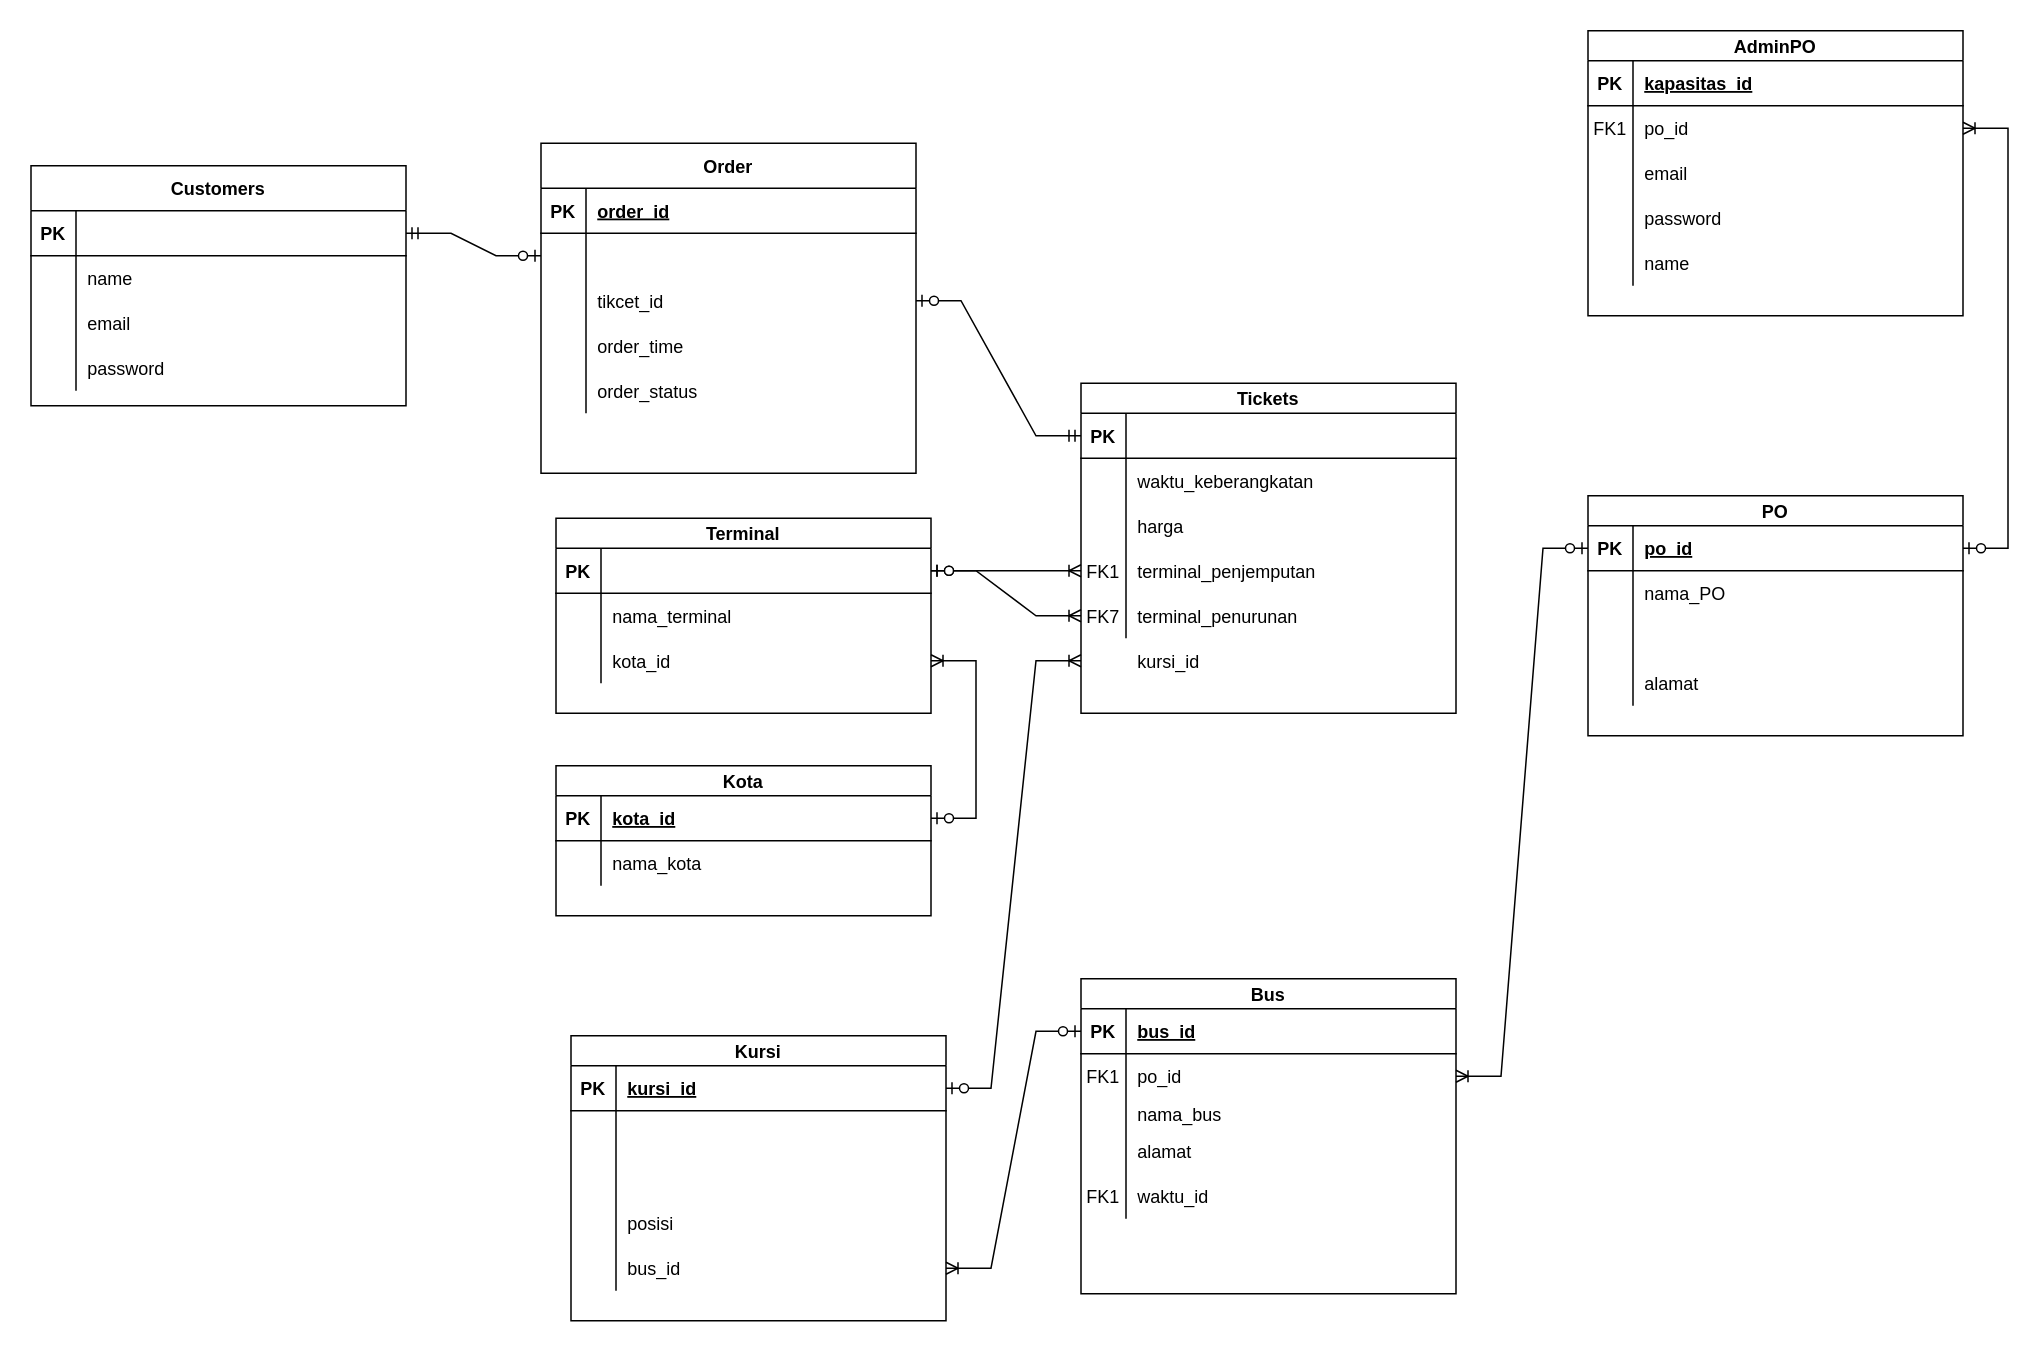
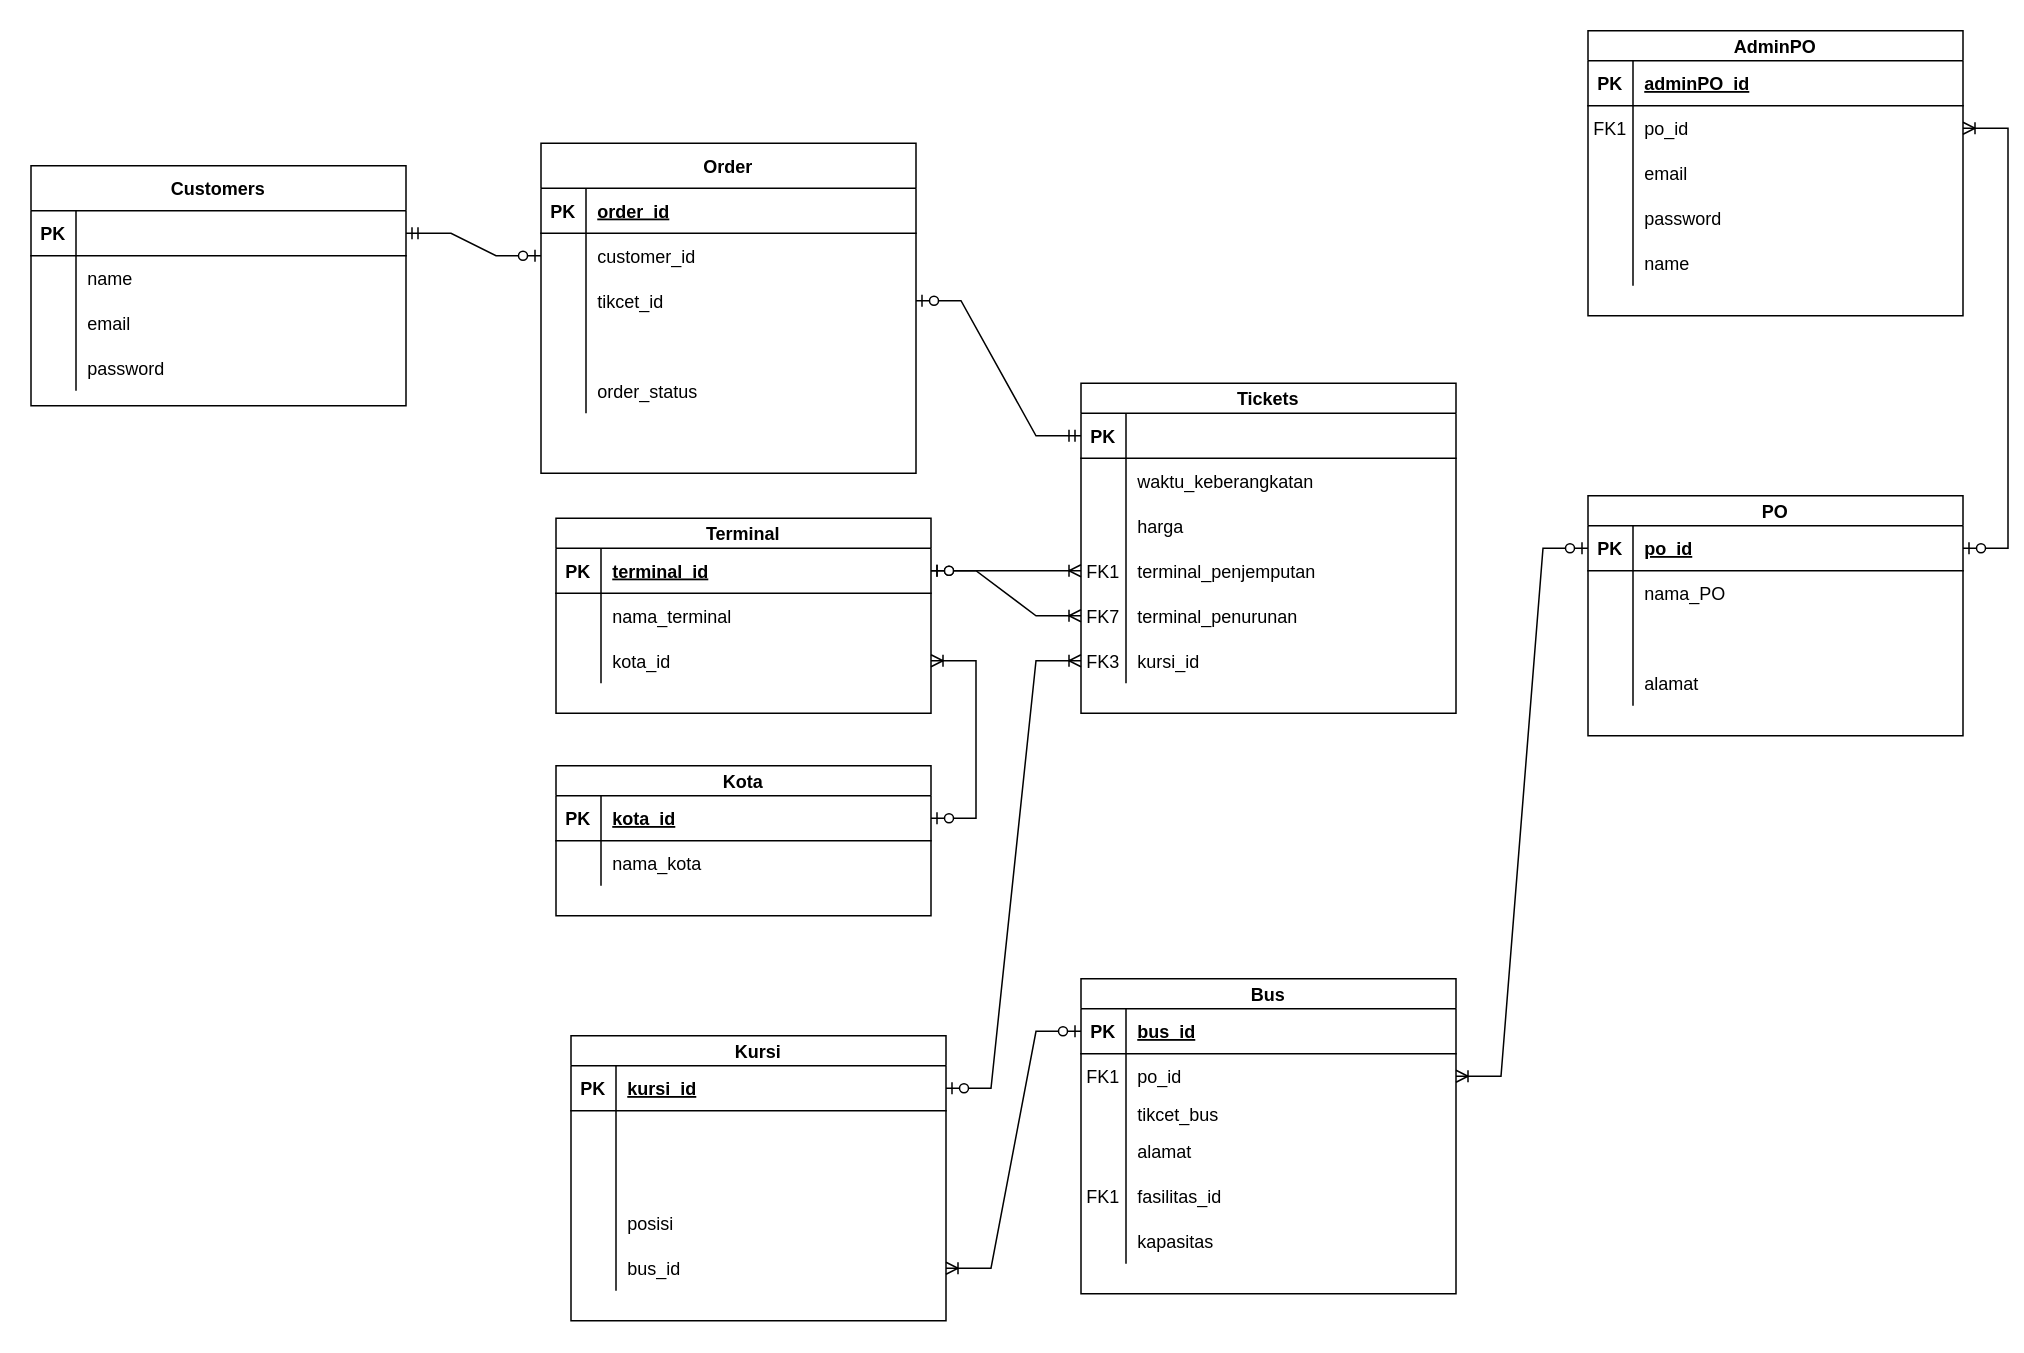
node "kapasitas_id": label "kapasitas_id" -> "adminPO_id"
node "customer_id": added
node "order_time": removed
node "terminal_id": added
node "FK3": added
node "nama_bus": label "nama_bus" -> "tikcet_bus"
node "waktu_id": label "waktu_id" -> "fasilitas_id"
node "kapasitas": added
